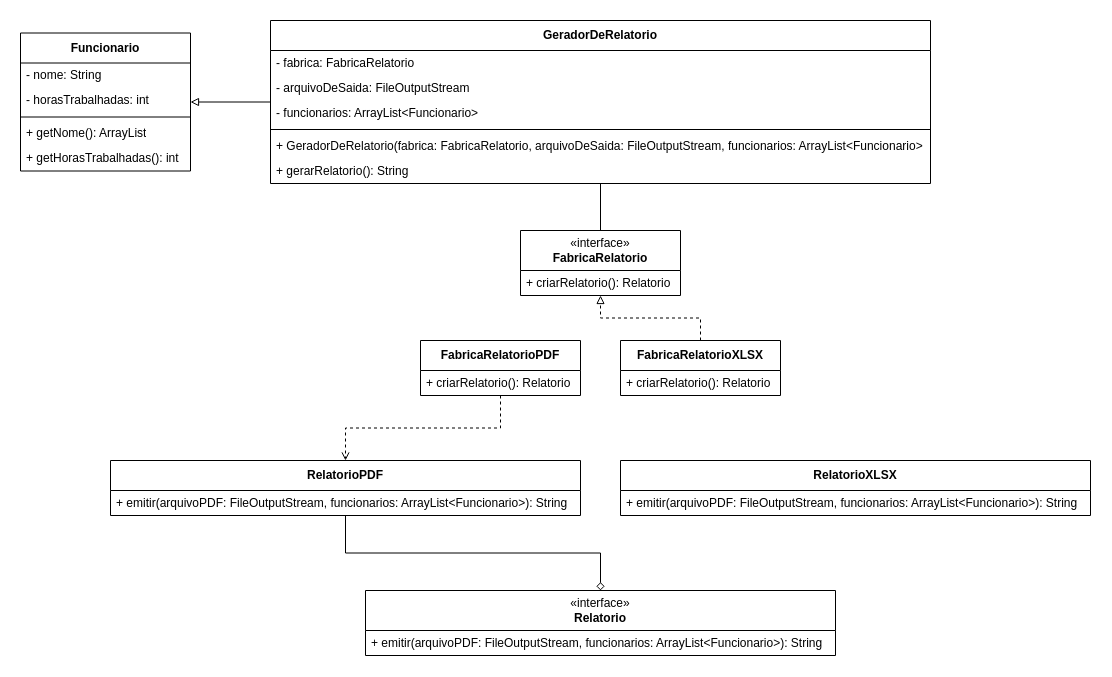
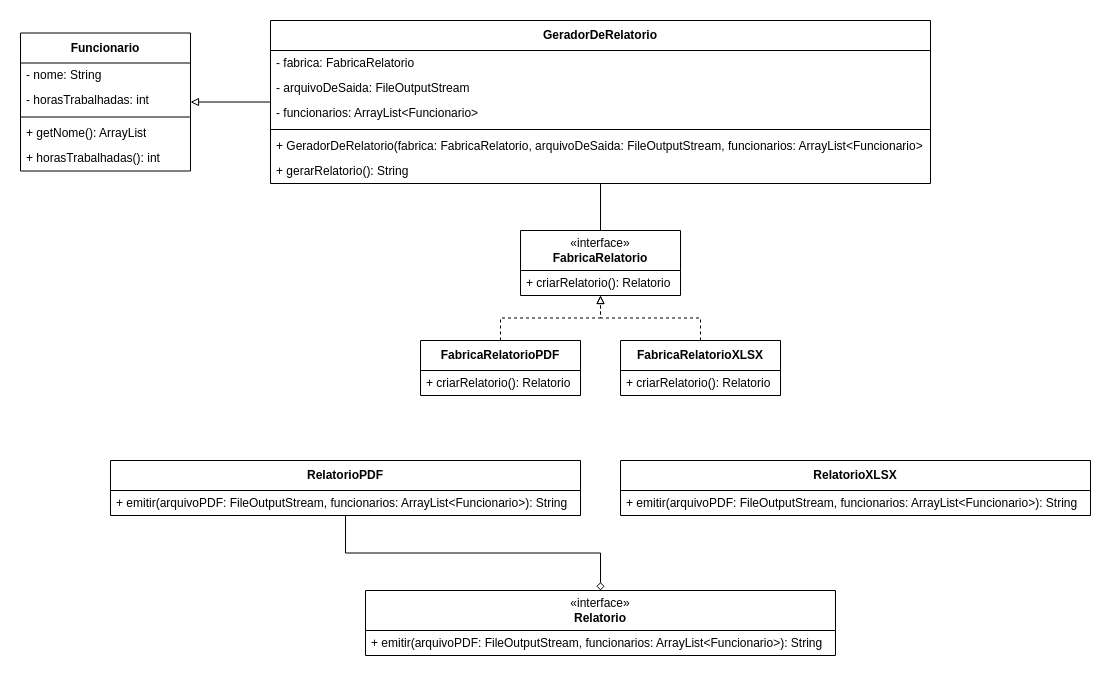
node "+ getHorasTrabalhadas(): int": label "+ getHorasTrabalhadas(): int" -> "+ horasTrabalhadas(): int"
edge "FabricaRelatorioPDF" -> "«interface»FabricaRelatorio": added
edge "FabricaRelatorioPDF" -> "RelatorioPDF": removed
